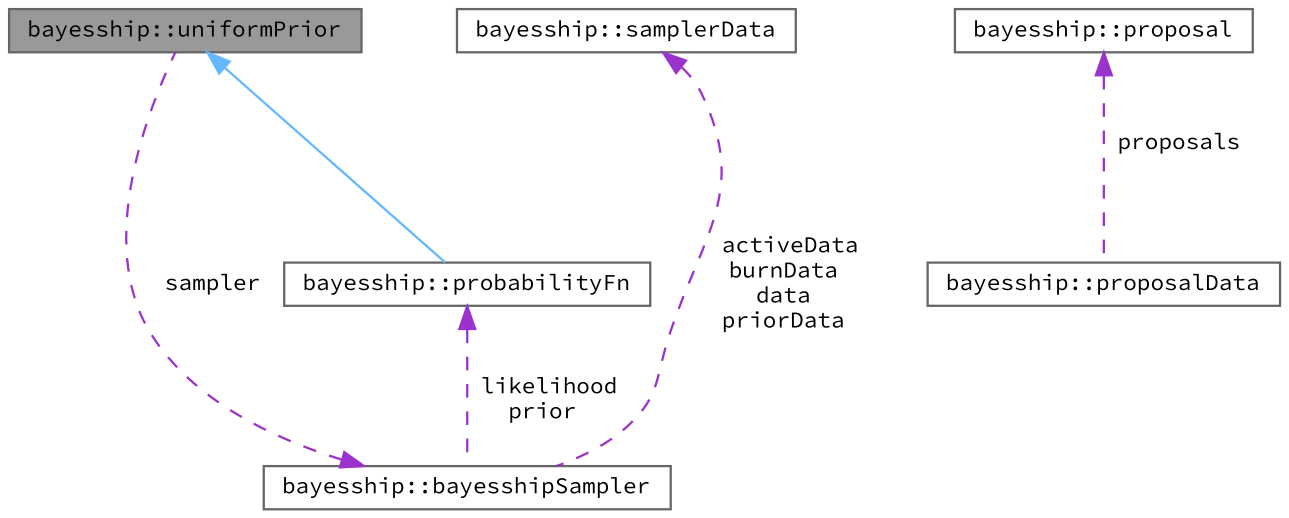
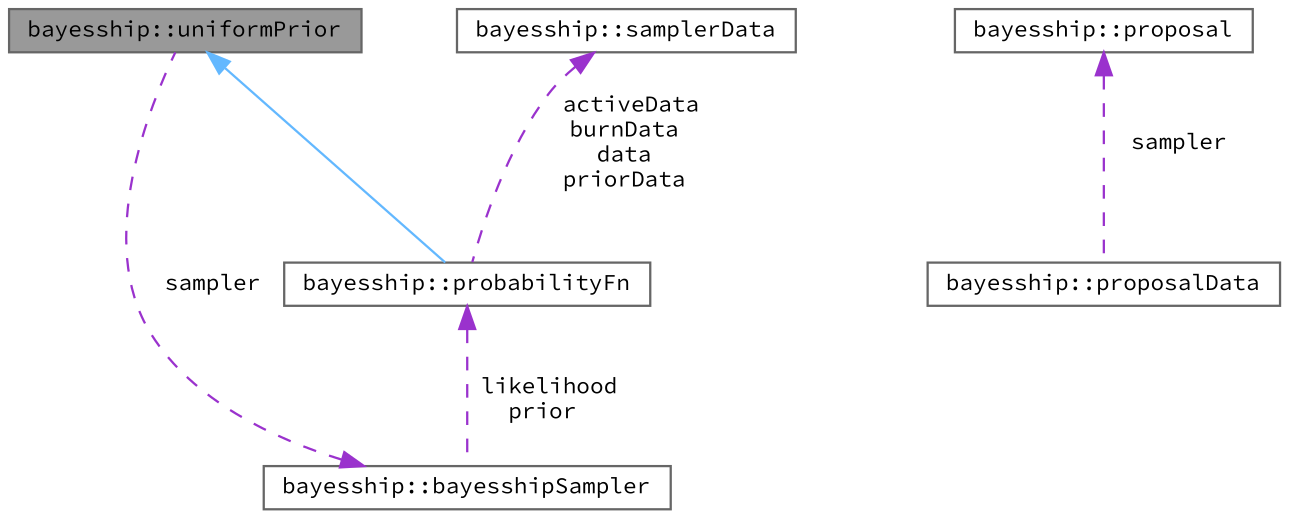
edge "bayesship::proposalData" -> "bayesship::proposal": label " proposals" -> " sampler"
edge "bayesship::bayesshipSampler" -> "bayesship::samplerData": now "bayesship::probabilityFn" -> "bayesship::samplerData"
